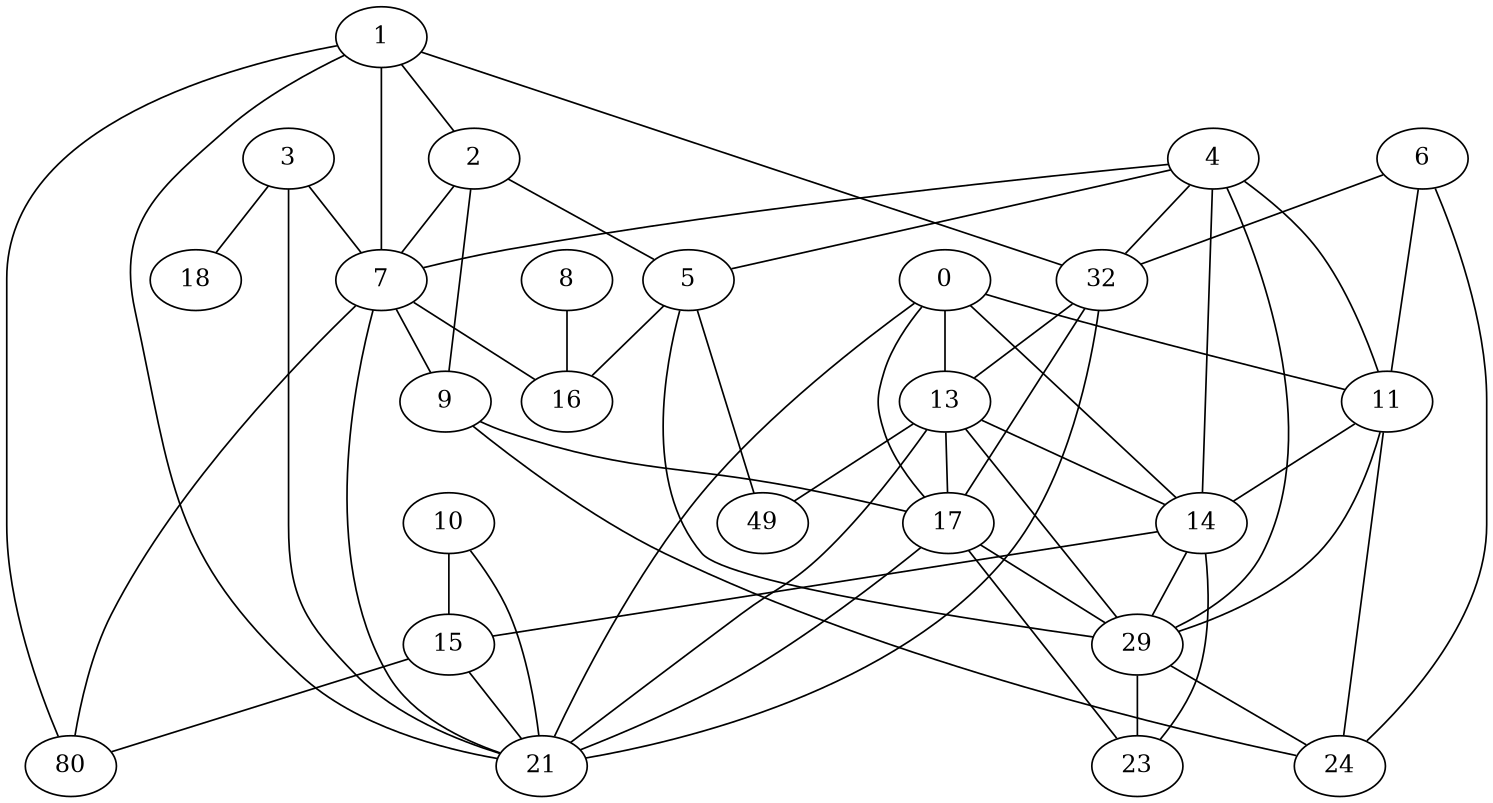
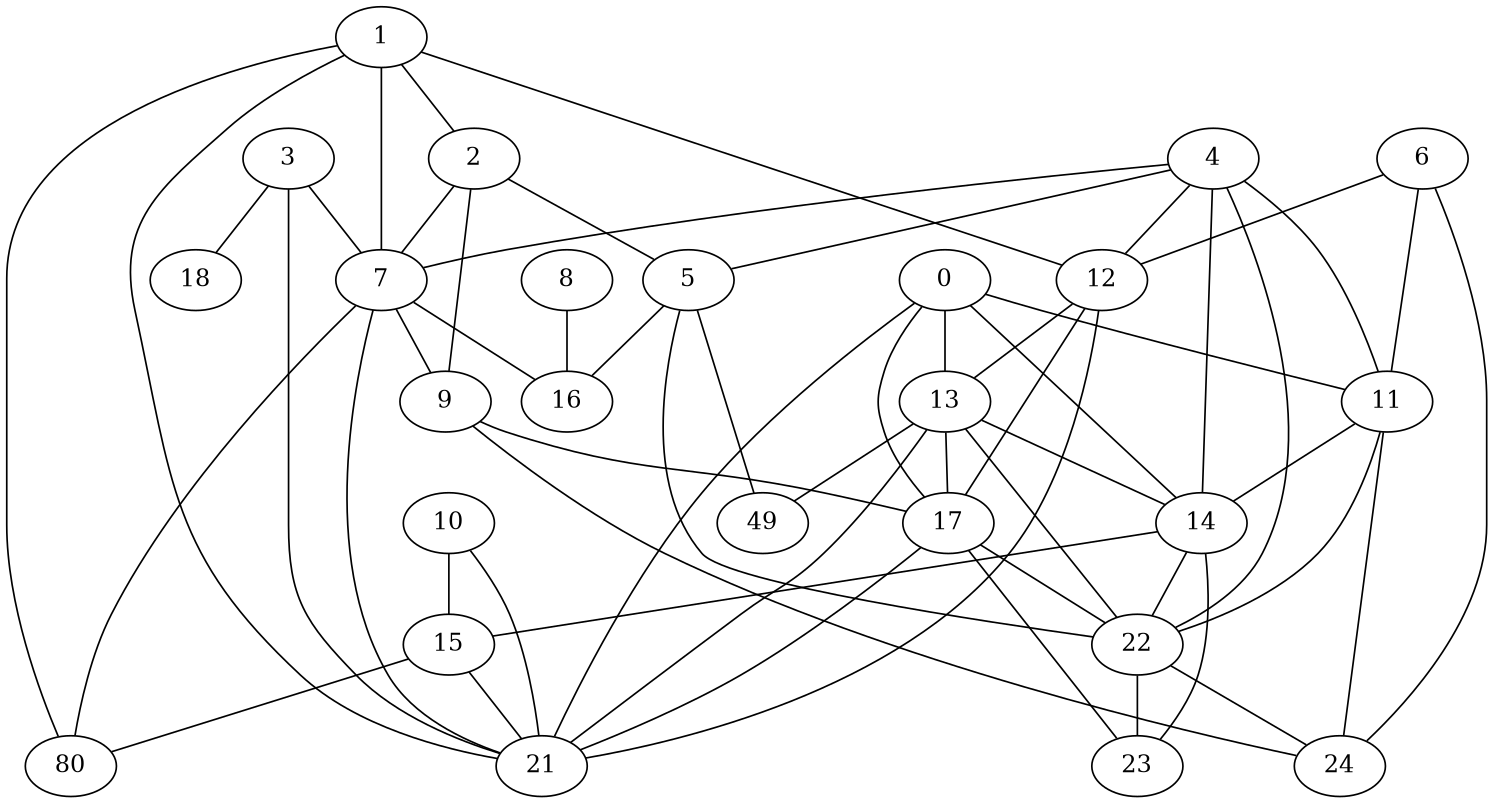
node "32": label "32" -> "12"
node "29": label "29" -> "22"
